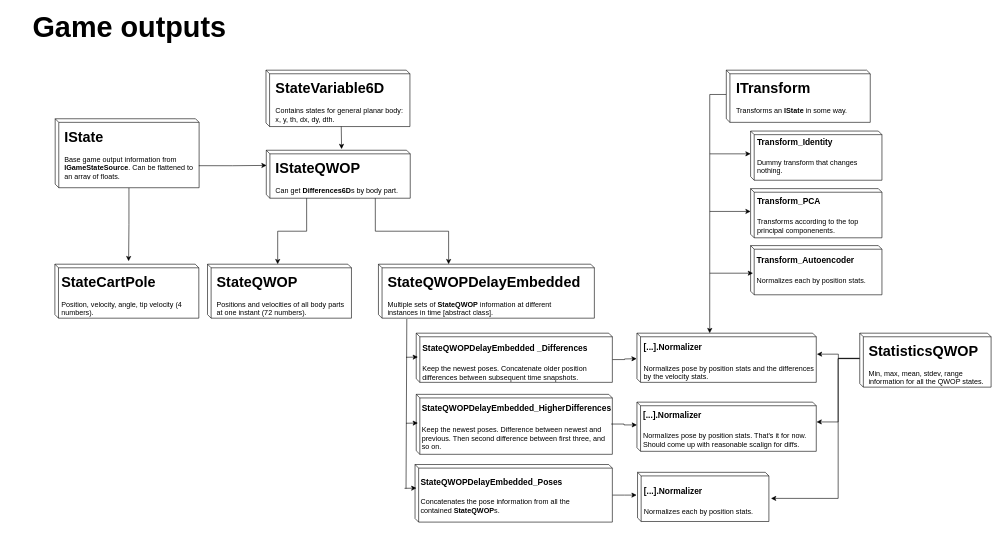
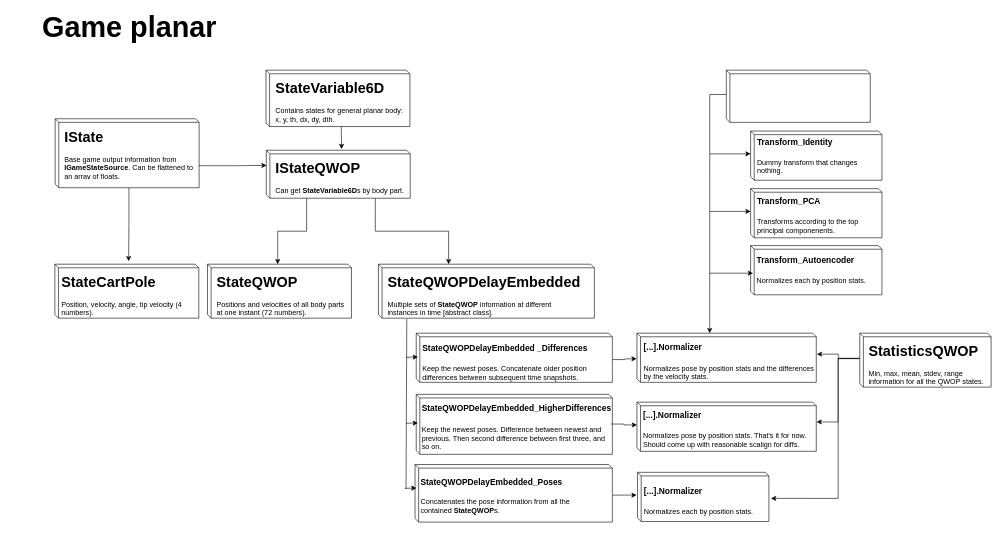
node "Game outputs": label "Game outputs" -> "Game planar"
node "ITransformTransforms an IState in some way.": removed
node "IStateQWOPCan get Differences6Ds by body part.": label "IStateQWOPCan get Differences6Ds by body part." -> "IStateQWOPCan get StateVariable6Ds by body part."
